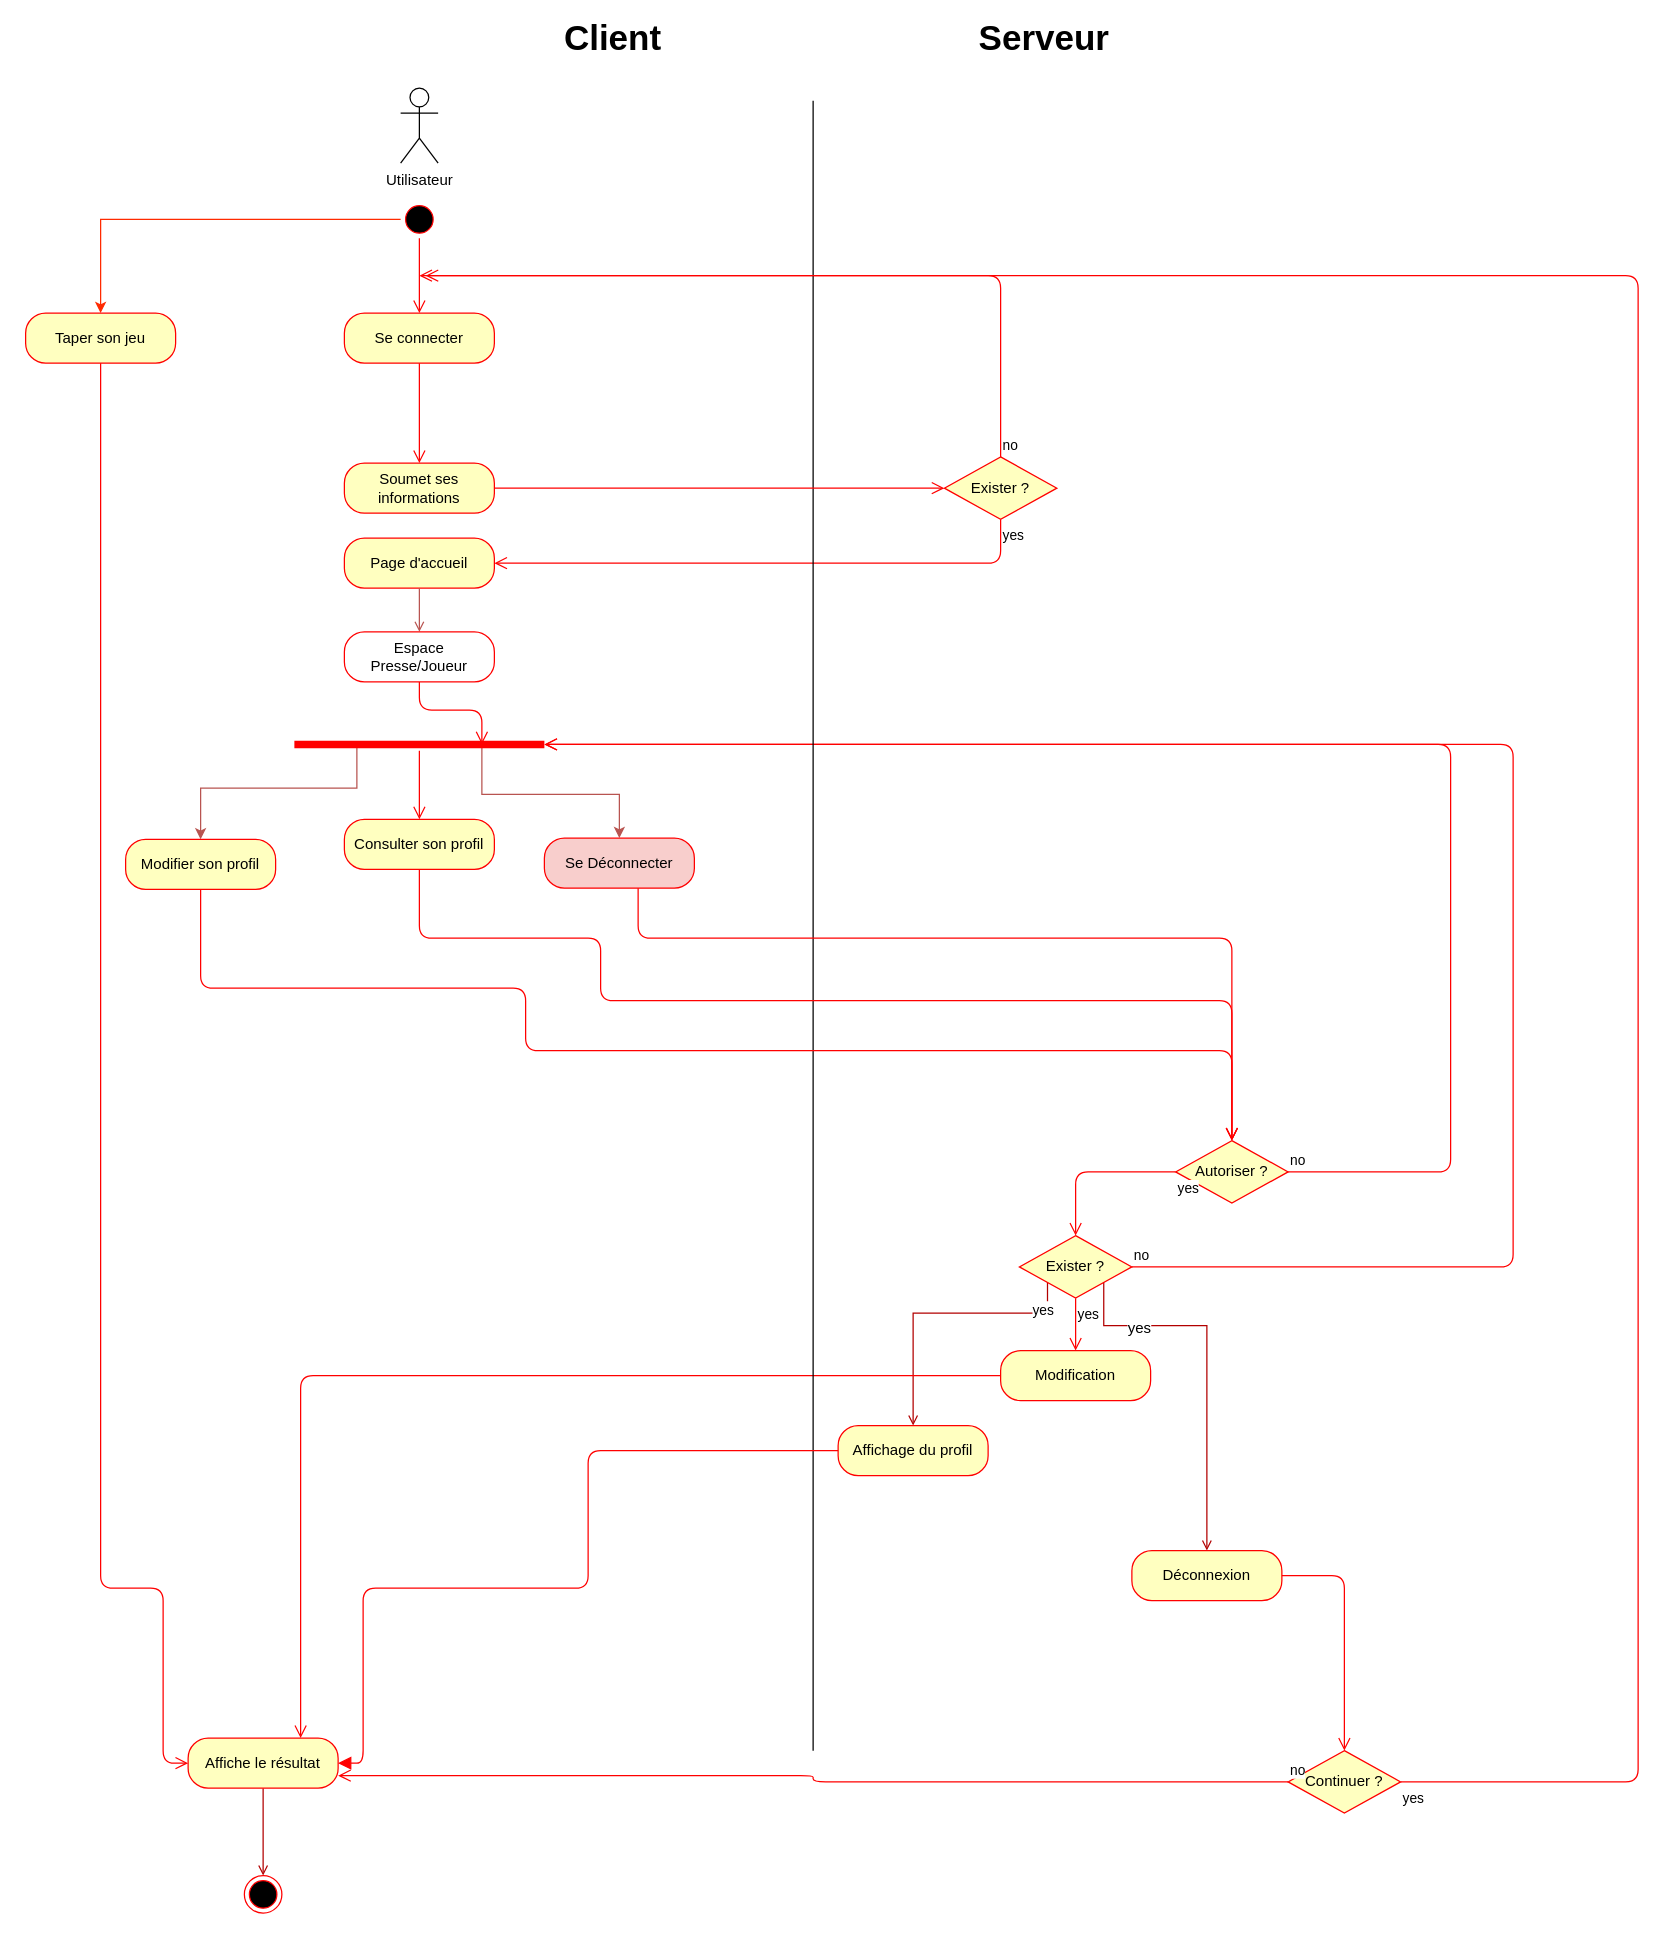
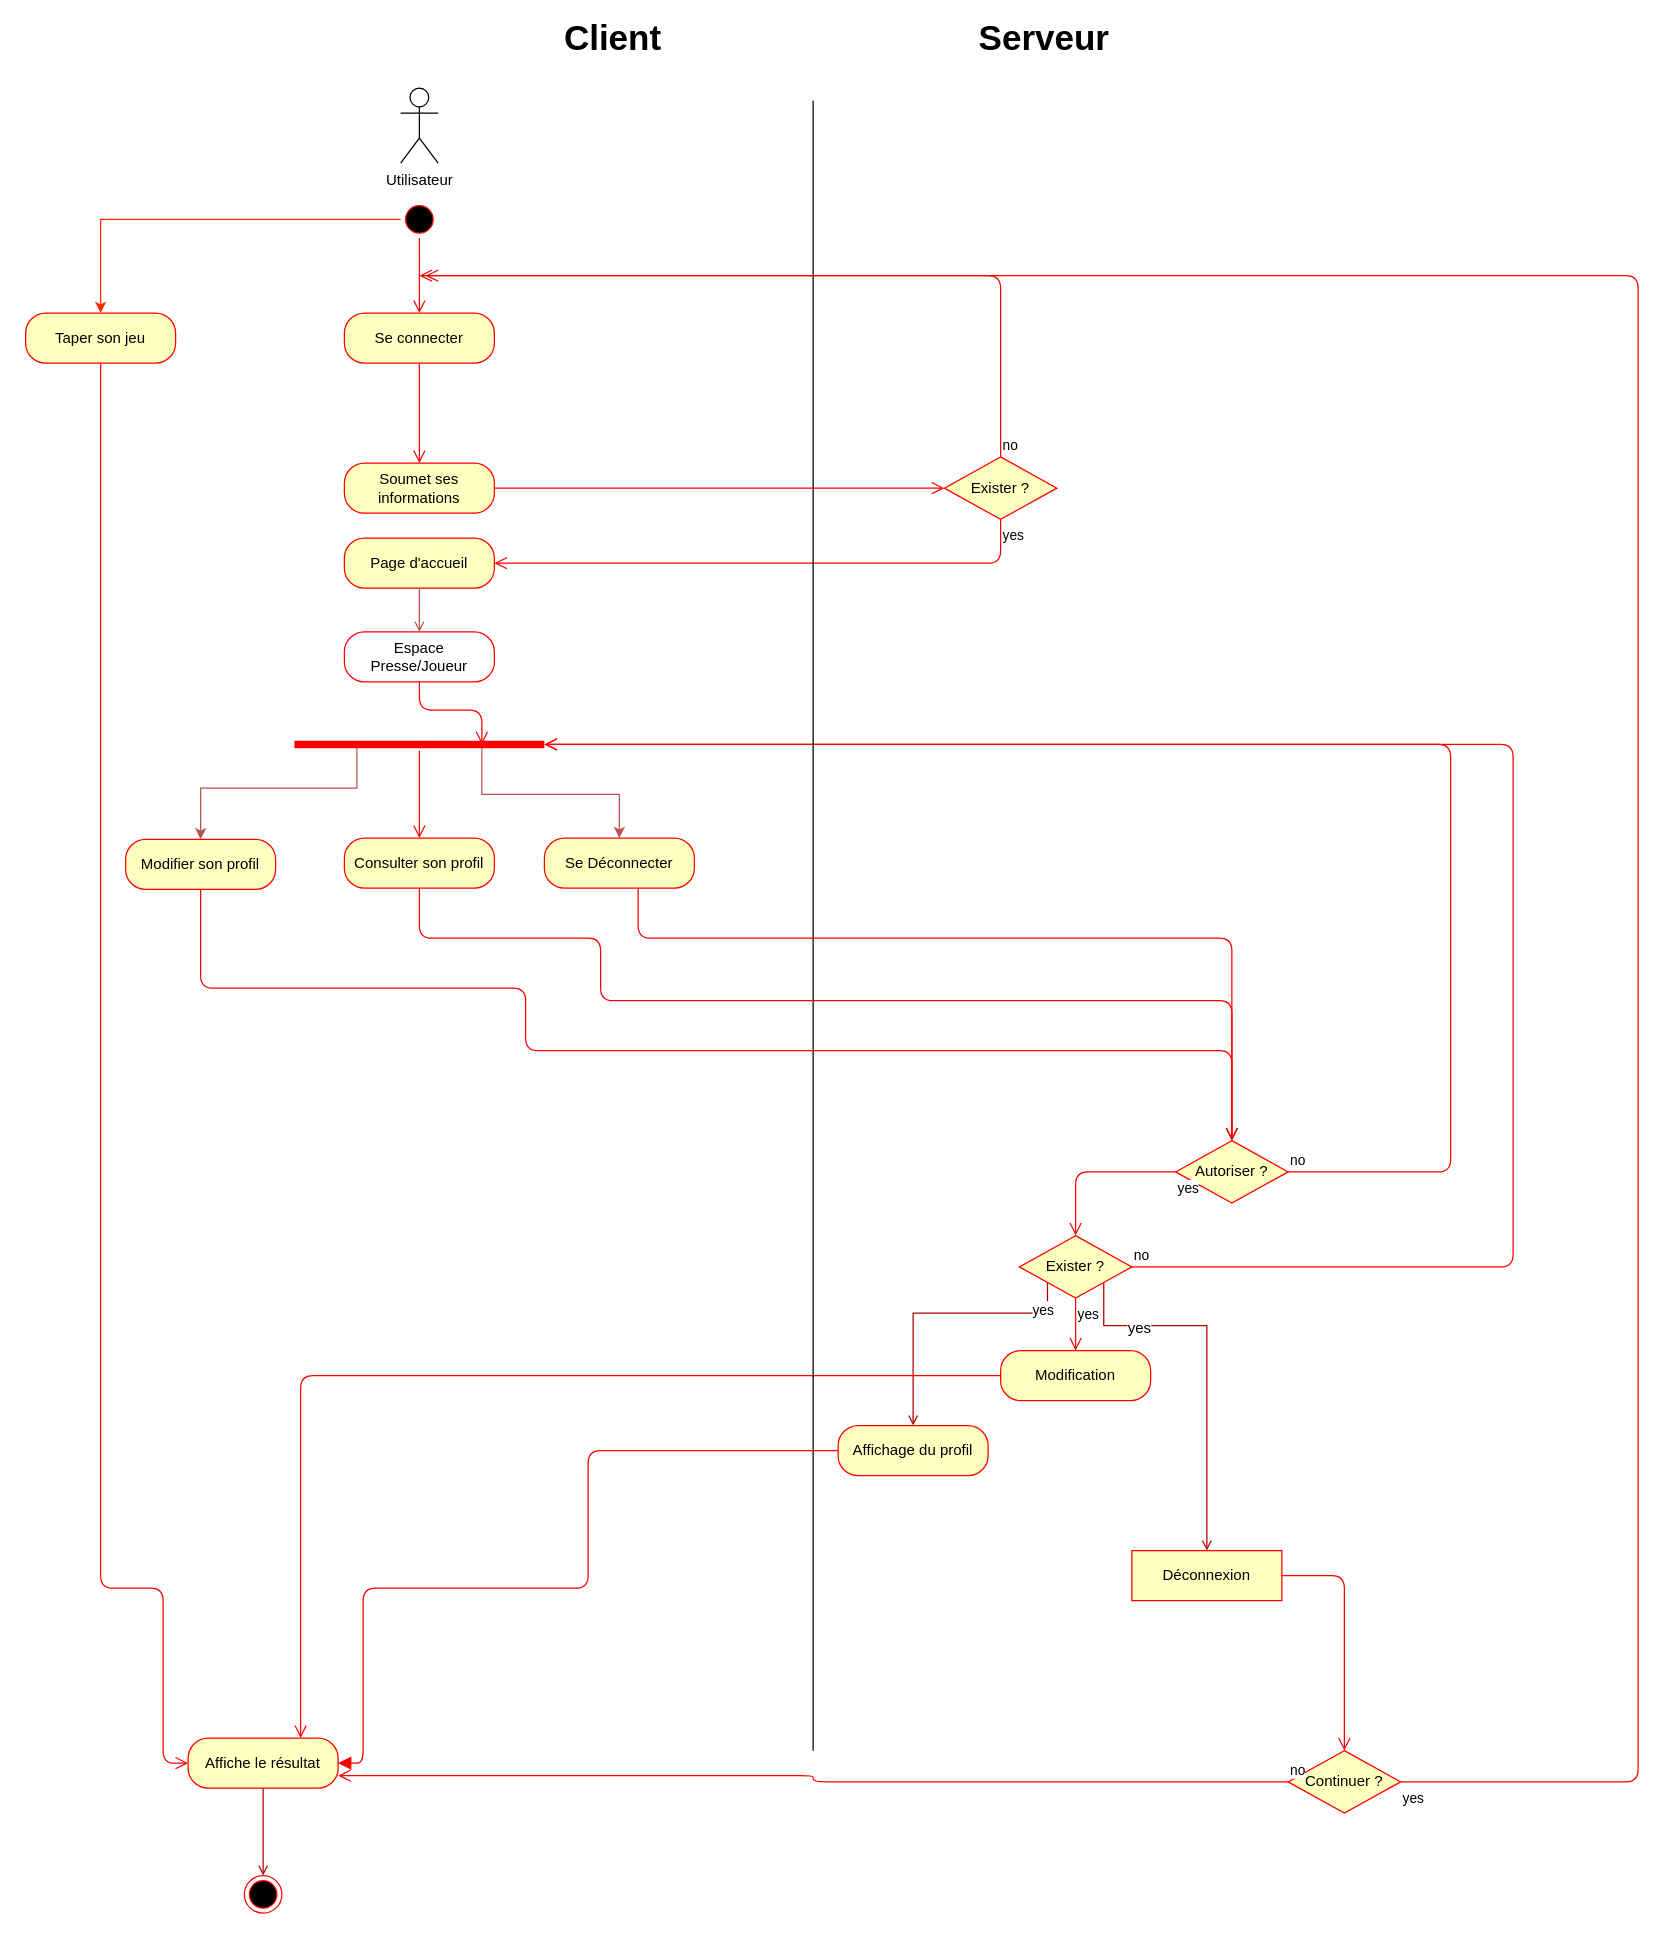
node "Consulter son profil": moved (419, 844) -> (419, 863)
node "Se Déconnecter": fillcolor #f8cecc -> #ffffc0
node "Déconnexion": shape rounded rectangle -> rectangle
